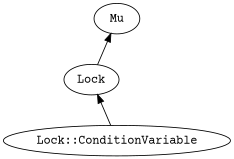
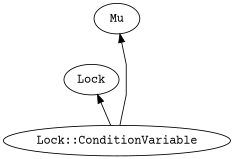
edge "Lock" -> "Mu": now "Lock::ConditionVariable" -> "Mu"
